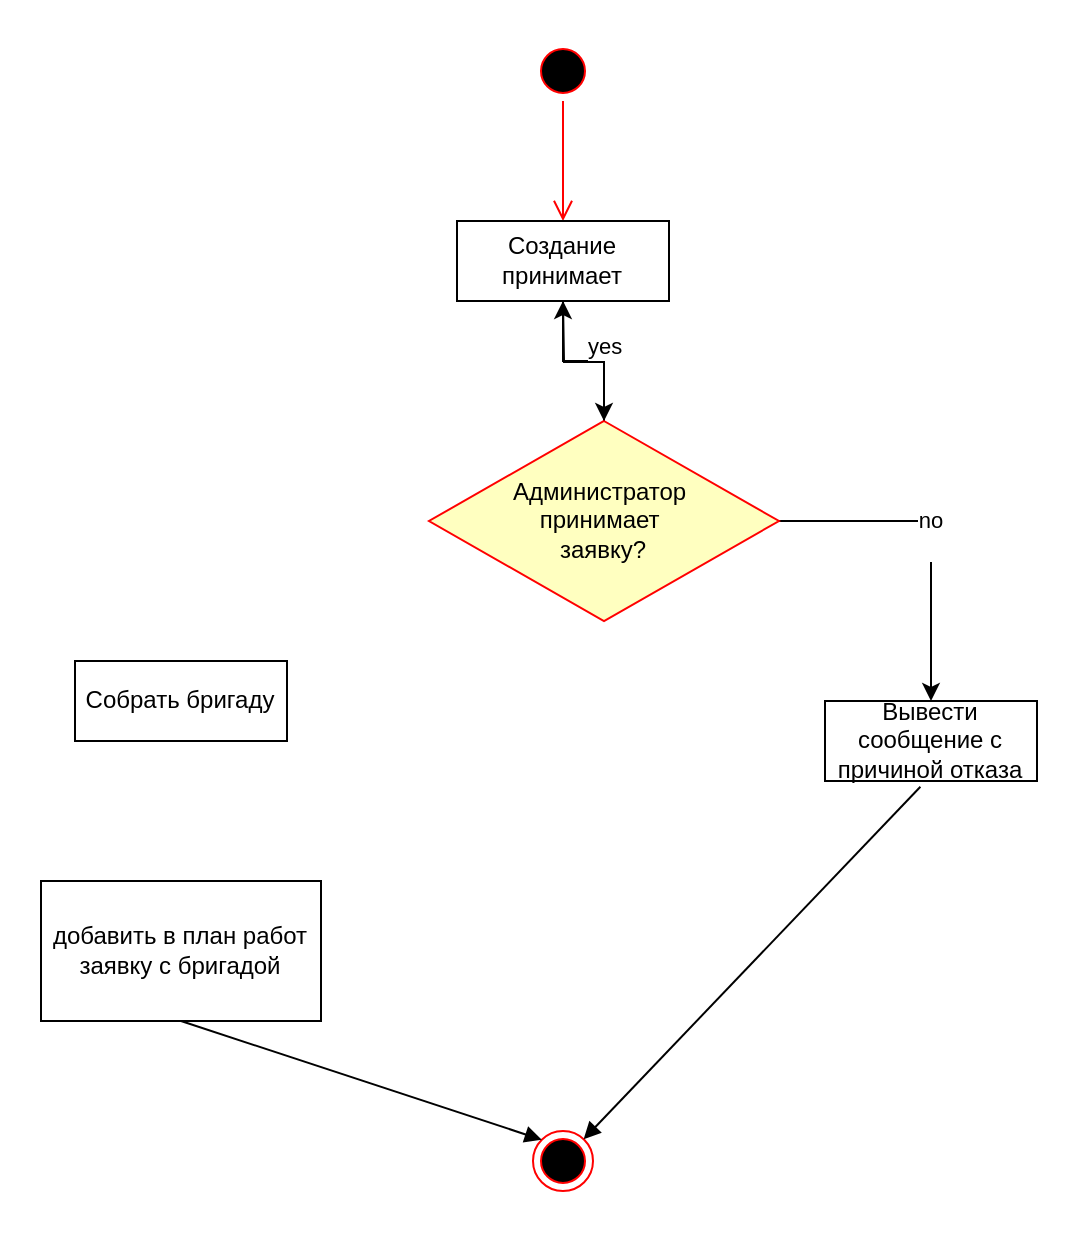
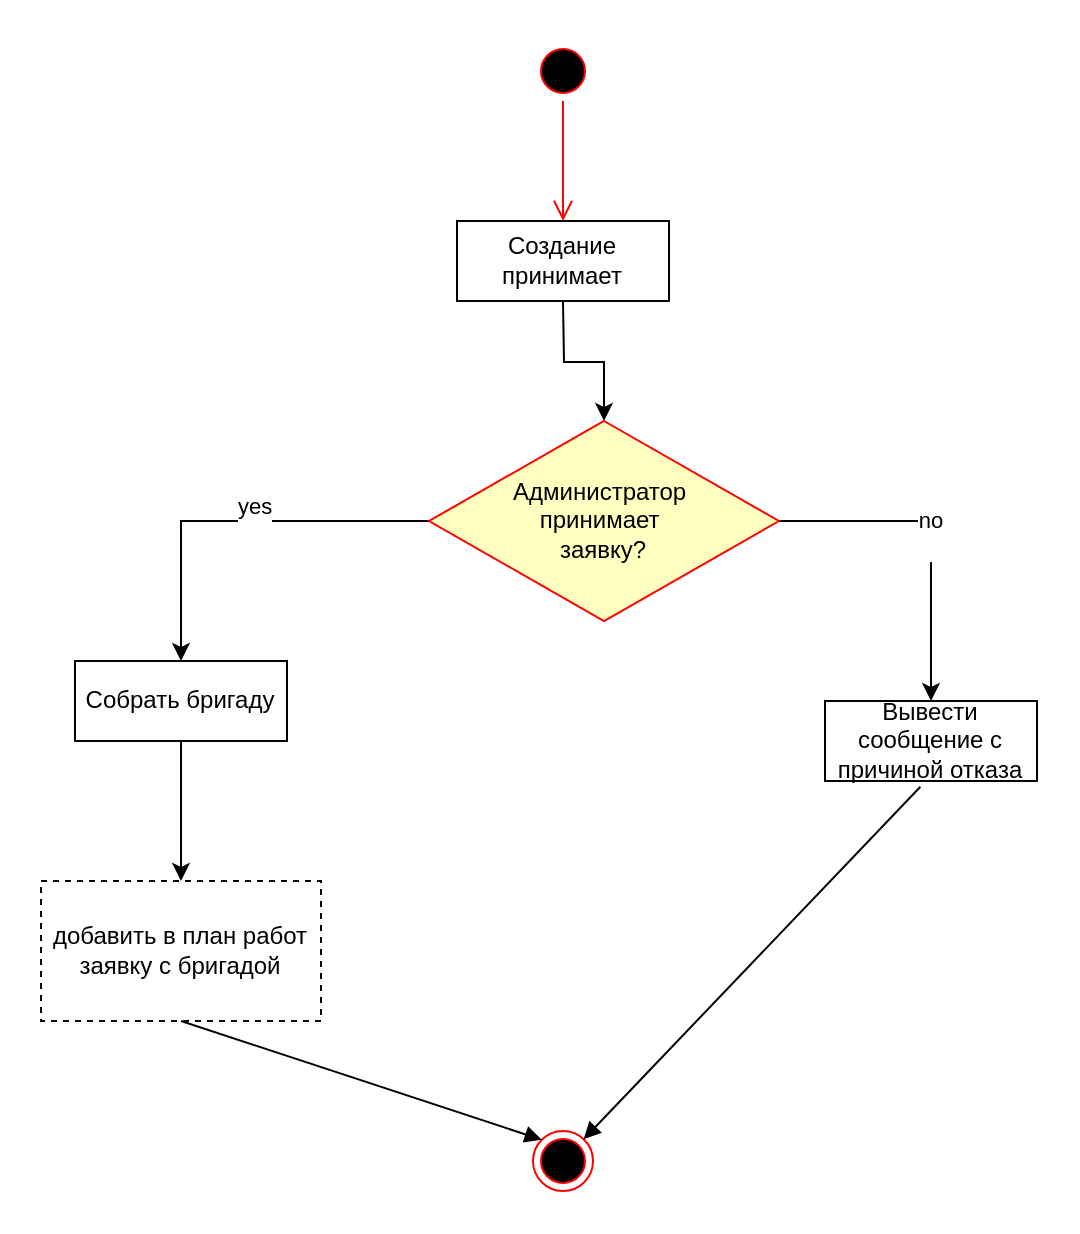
edge "Администратор принимает заявку?" -> "Создание принимает": now "Администратор принимает заявку?" -> "Собрать бригаду"
edge "Собрать бригаду" -> "добавить в план работ заявку с бригадой": added
node "добавить в план работ заявку с бригадой": style solid -> dashed
